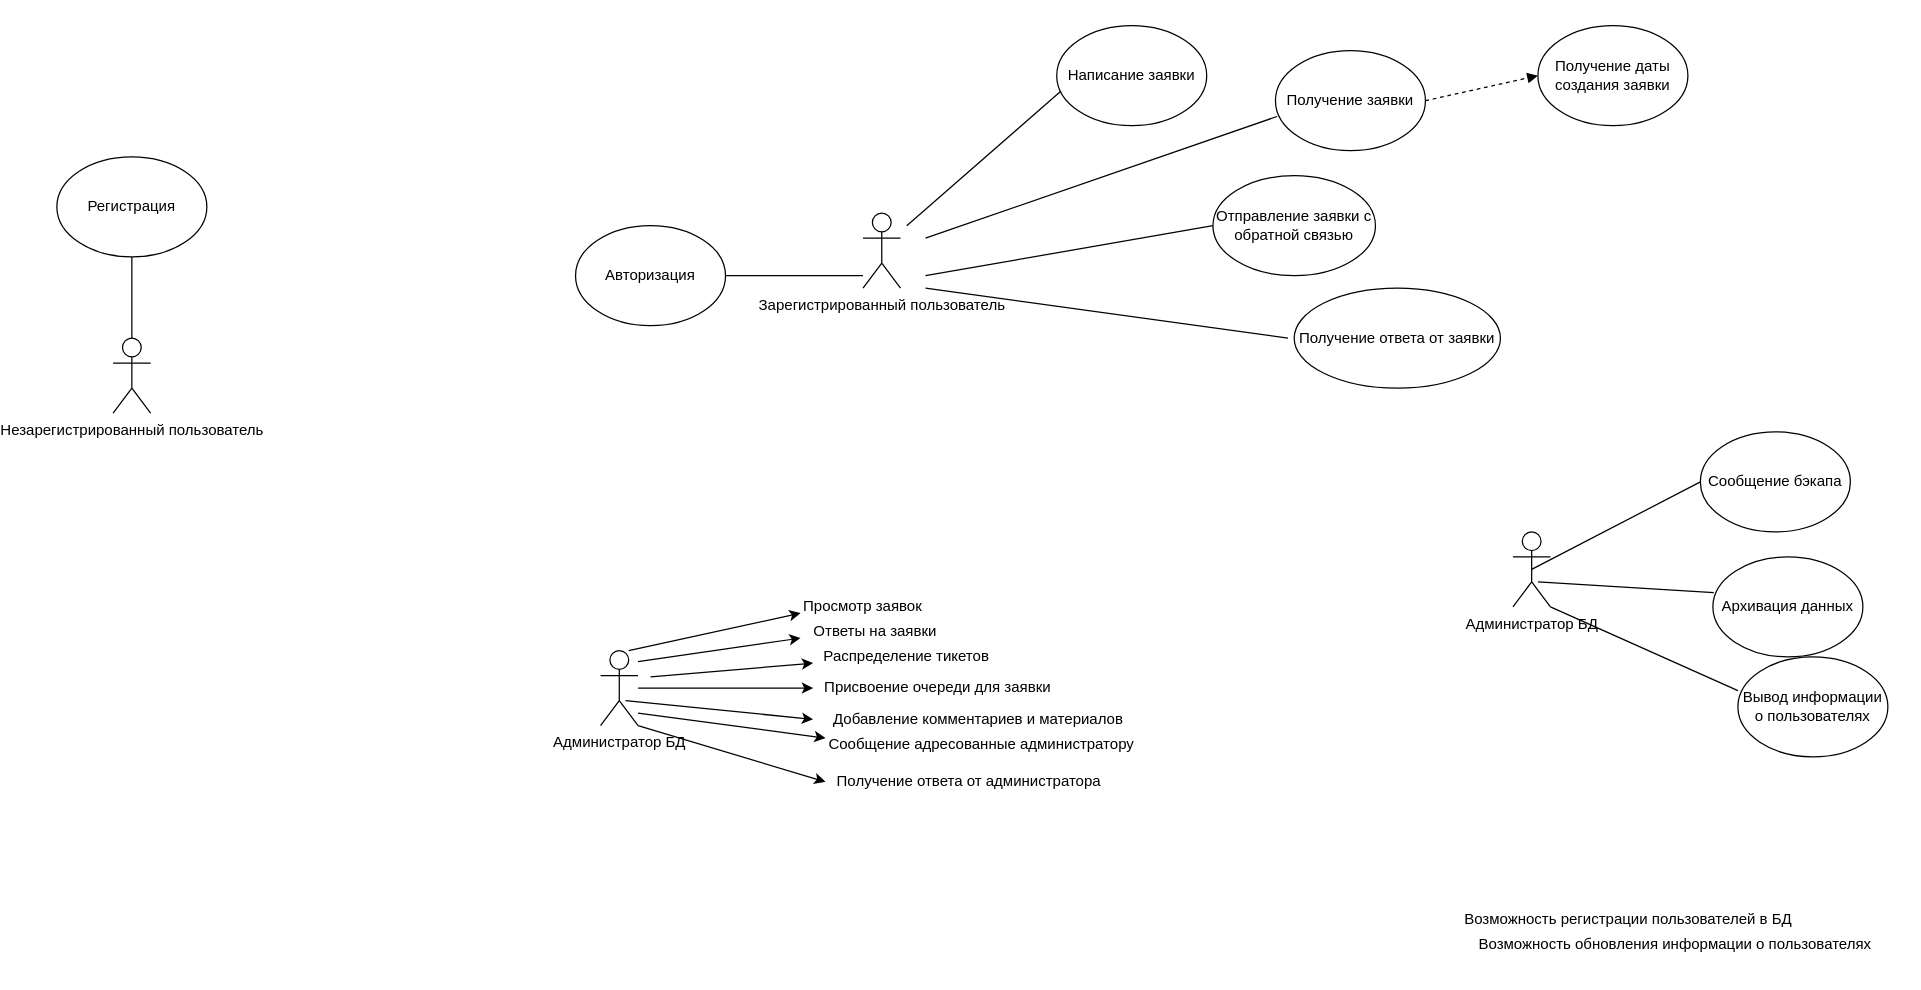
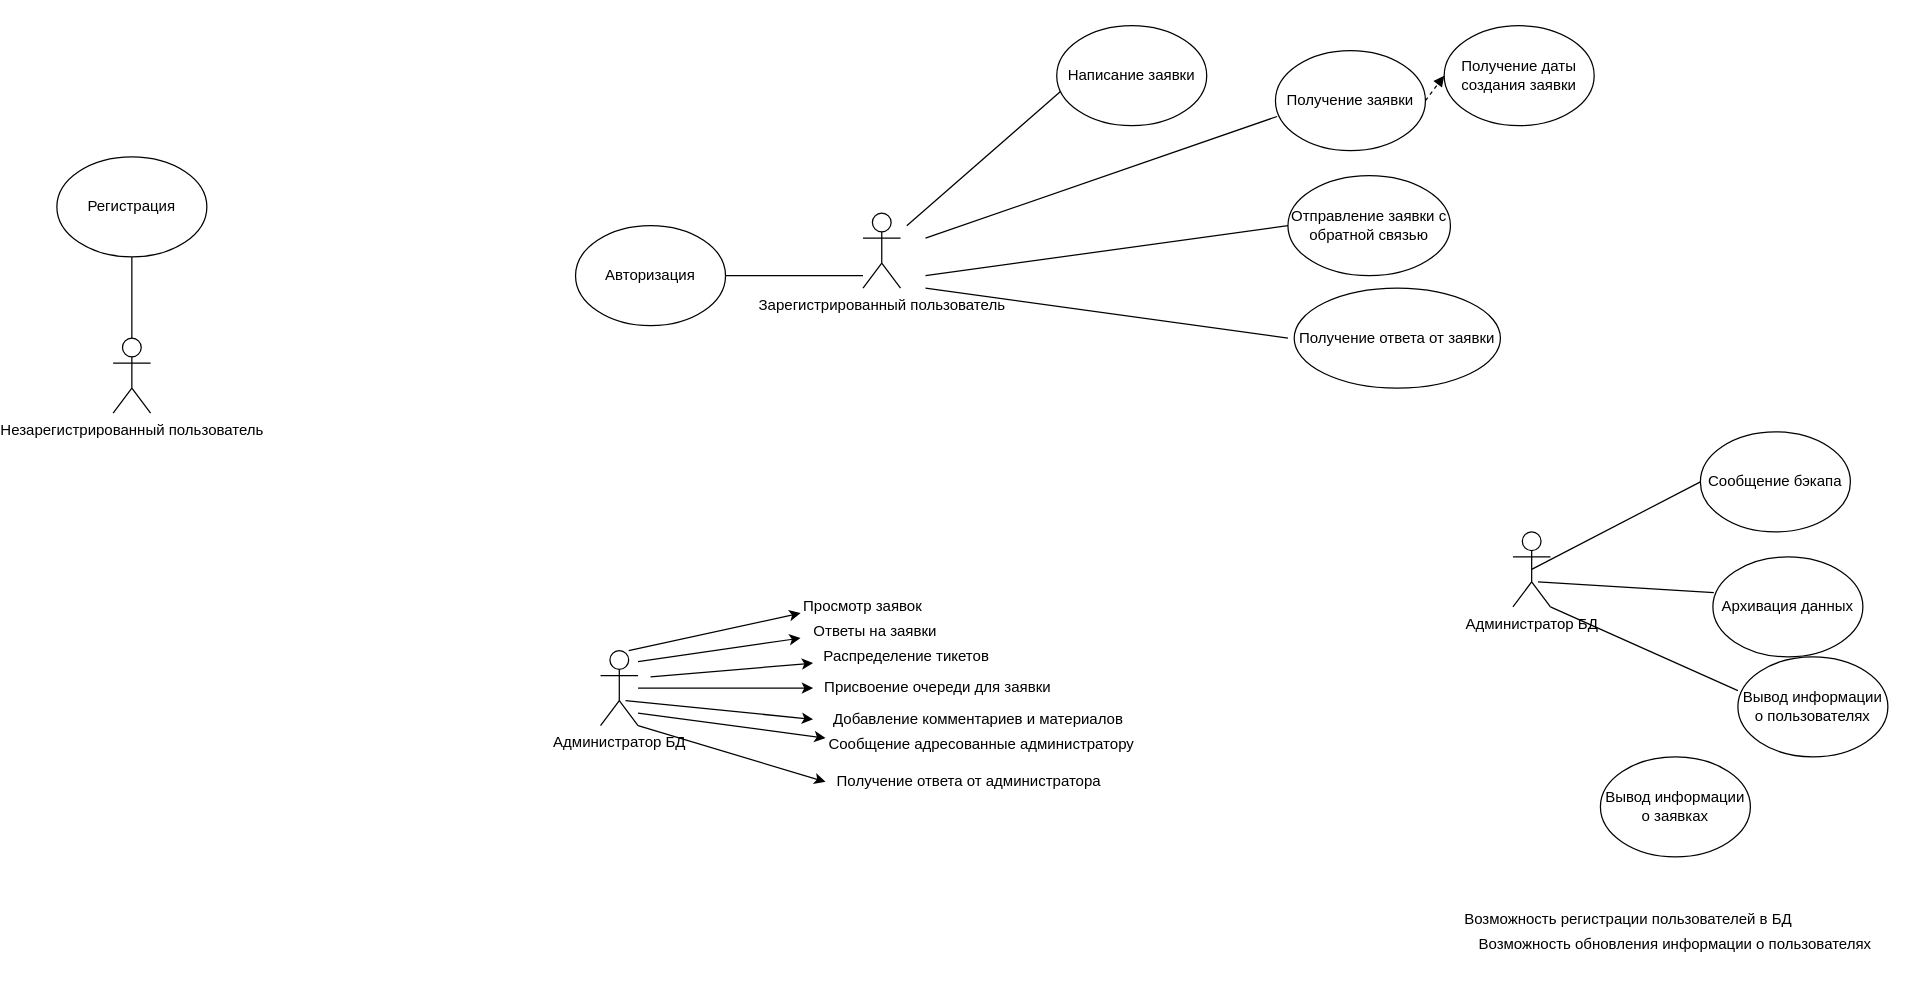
node "Получение даты создания заявки": moved (1613, 76) -> (1519, 76)
node "Отправление заявки с обратной связью": moved (1294, 226) -> (1369, 226)
node "Вывод информации о заявках": added
